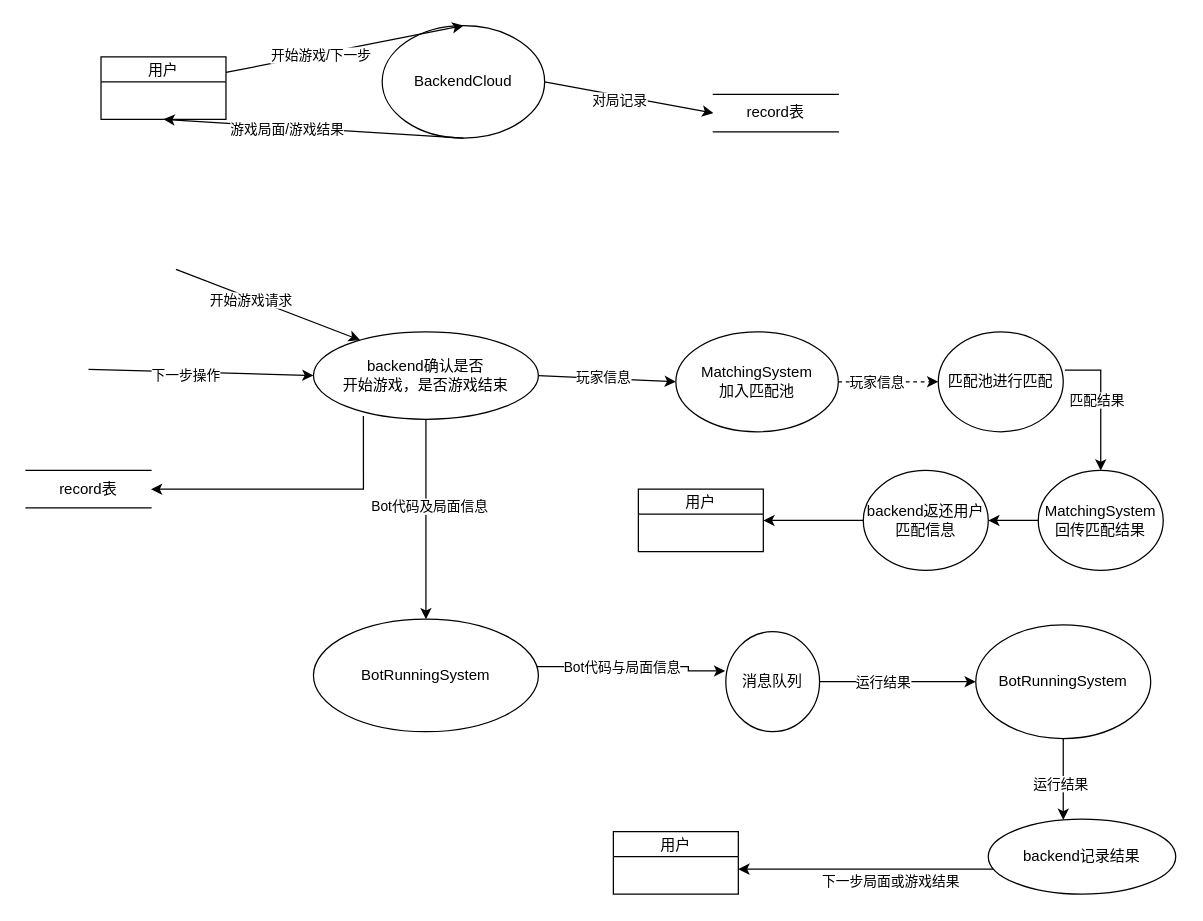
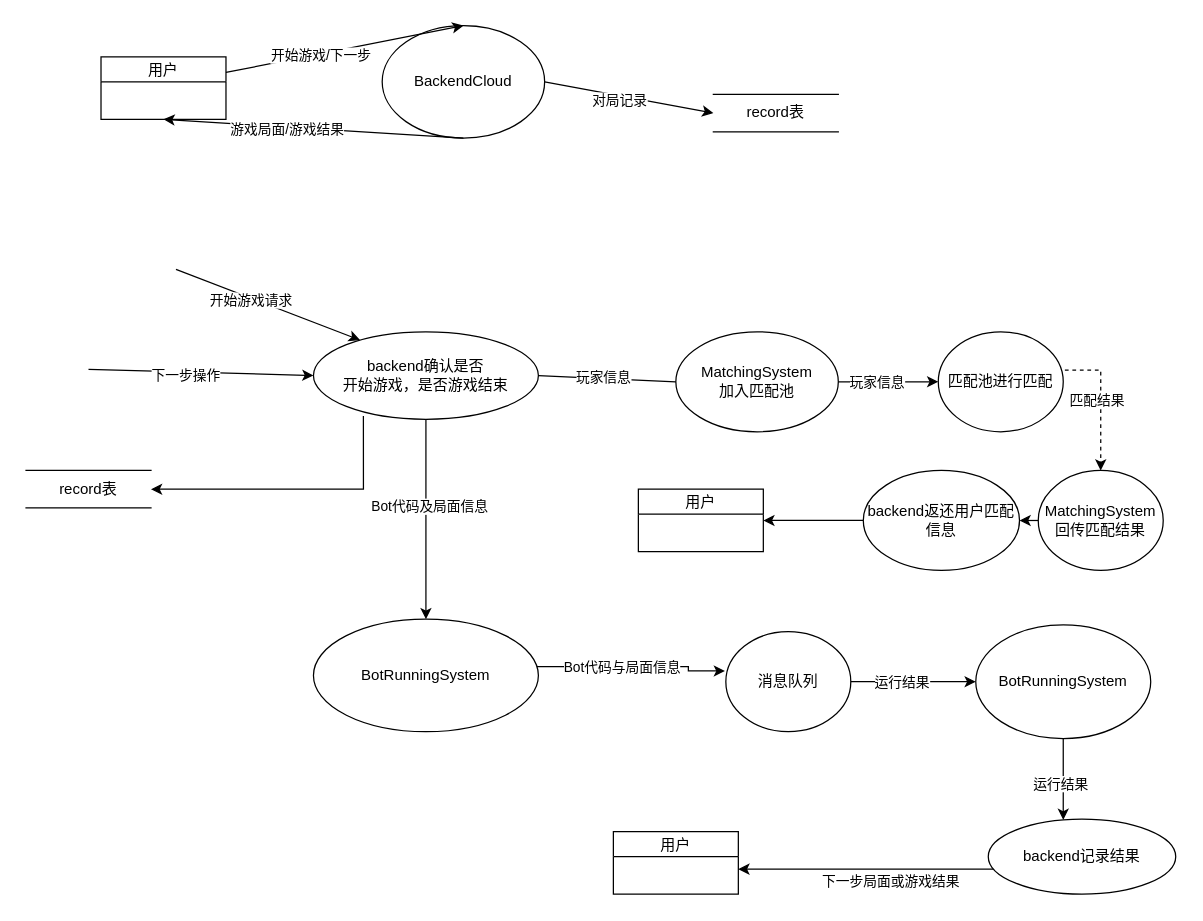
edge "匹配池进行匹配" -> "MatchingSystem回传匹配结果": style solid -> dashed
edge "backend确认是否 开始游戏，是否游戏结束" -> "MatchingSystem 加入匹配池": arrowhead classic -> none
edge "MatchingSystem 加入匹配池" -> "匹配池进行匹配": style dashed -> solid
node "backend返还用户匹配信息": size 125x100 -> 156x100
node "消息队列": size 94x100 -> 125x100
